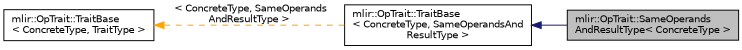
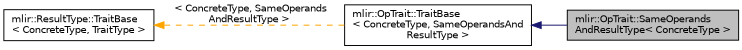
node "mlir::OpTrait::TraitBase < ConcreteType, TraitType >": label "mlir::OpTrait::TraitBase < ConcreteType, TraitType >" -> "mlir::ResultType::TraitBase < ConcreteType, TraitType >"
